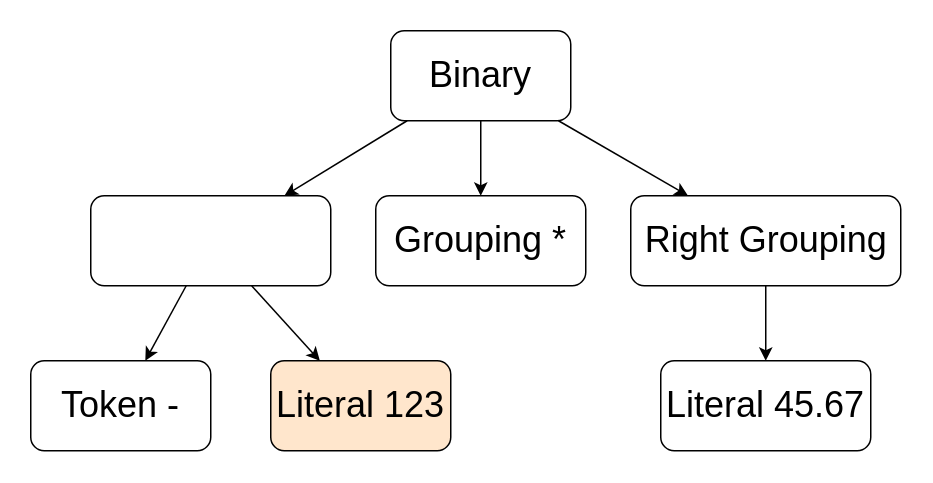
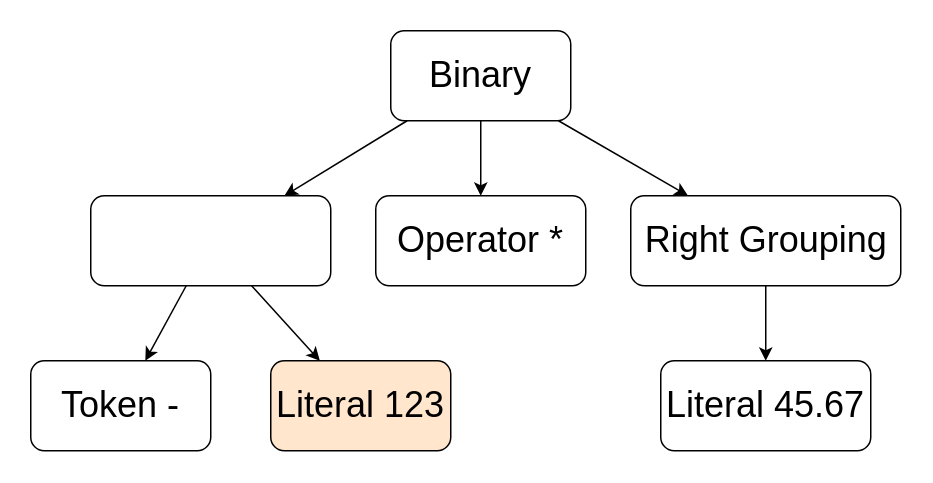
node "Grouping *": label "Grouping *" -> "Operator *"
